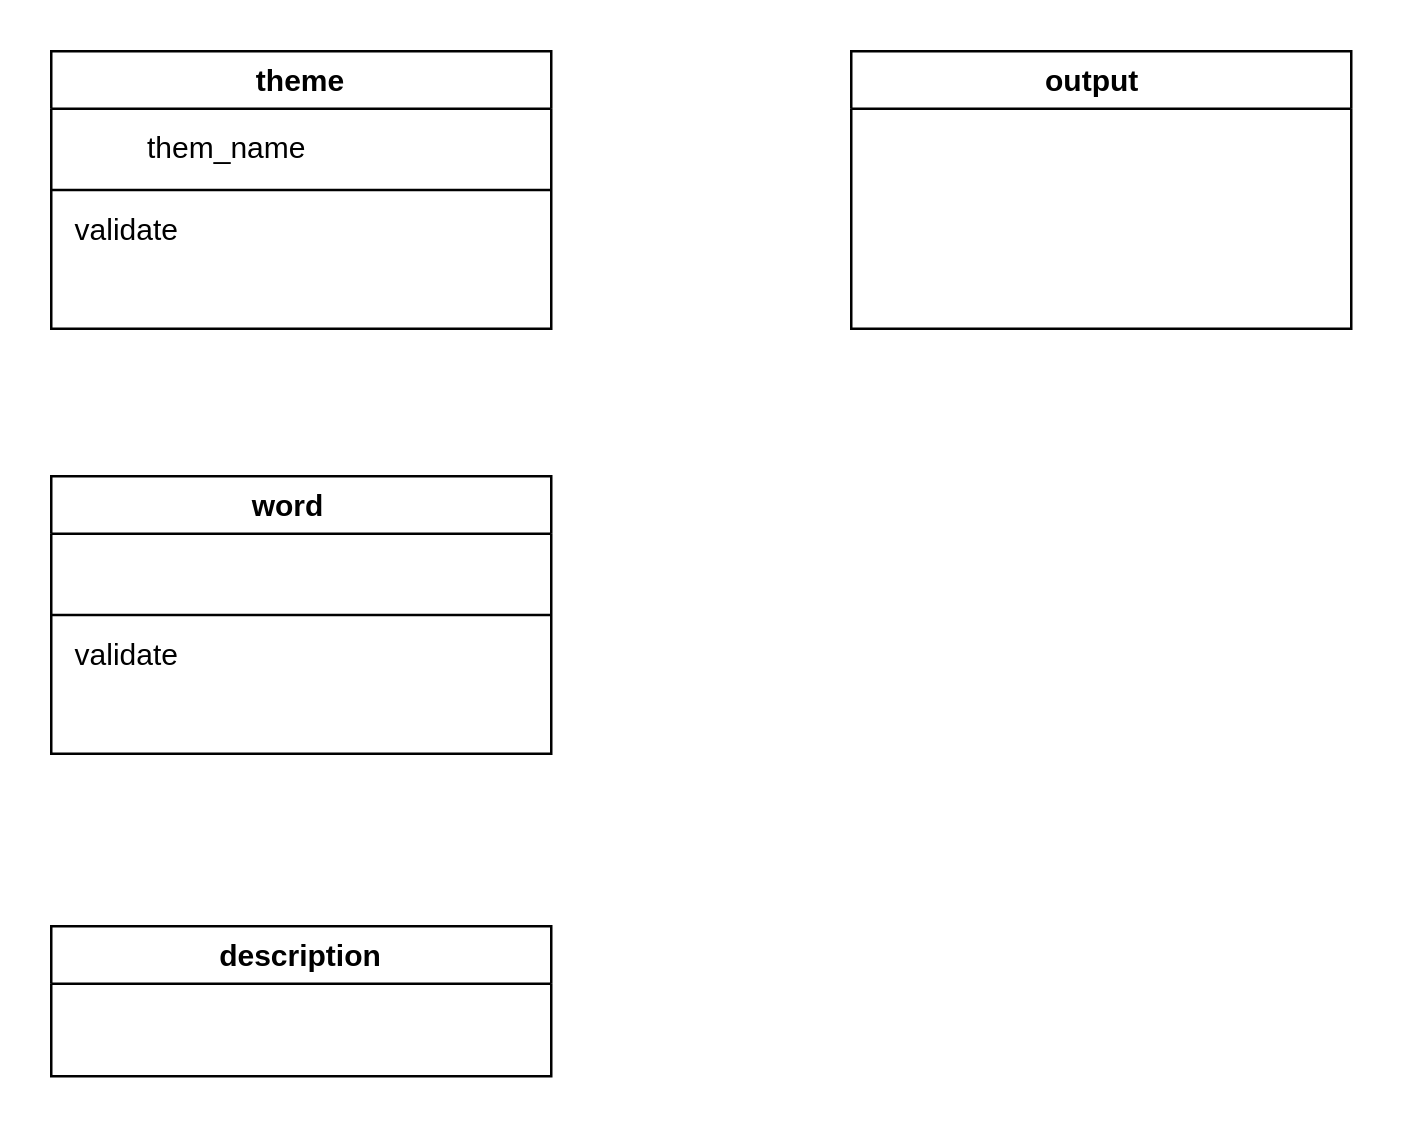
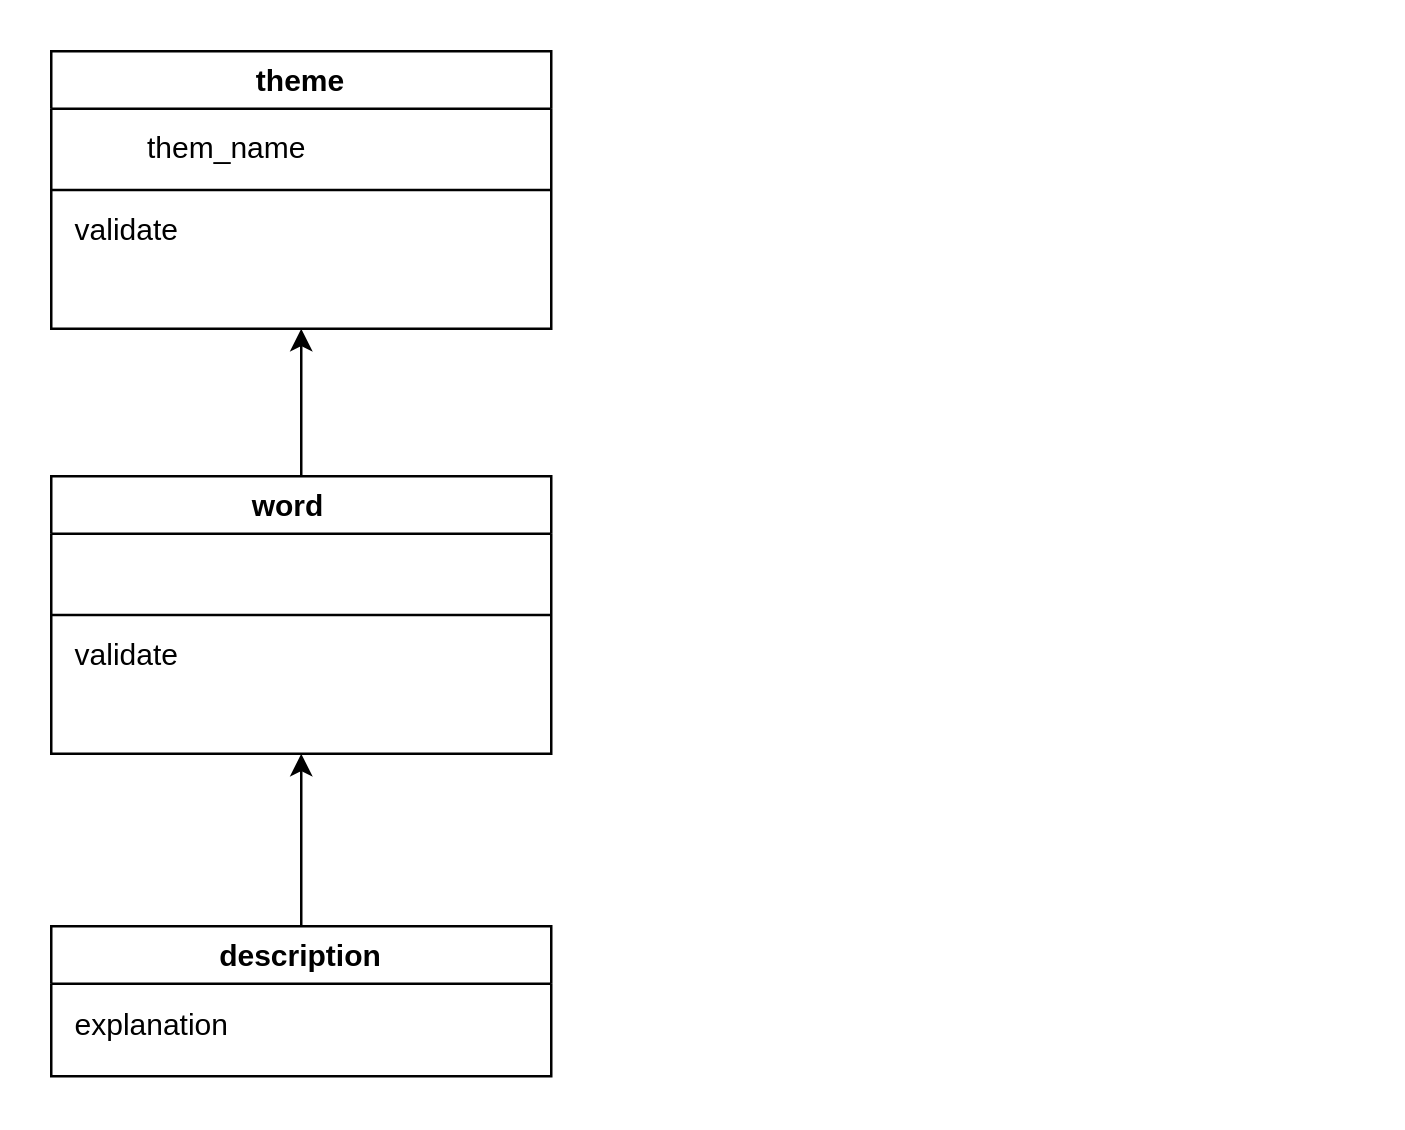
node "output": removed
edge "word" -> "theme": added
edge "description" -> "word": added
node "explanation": added
